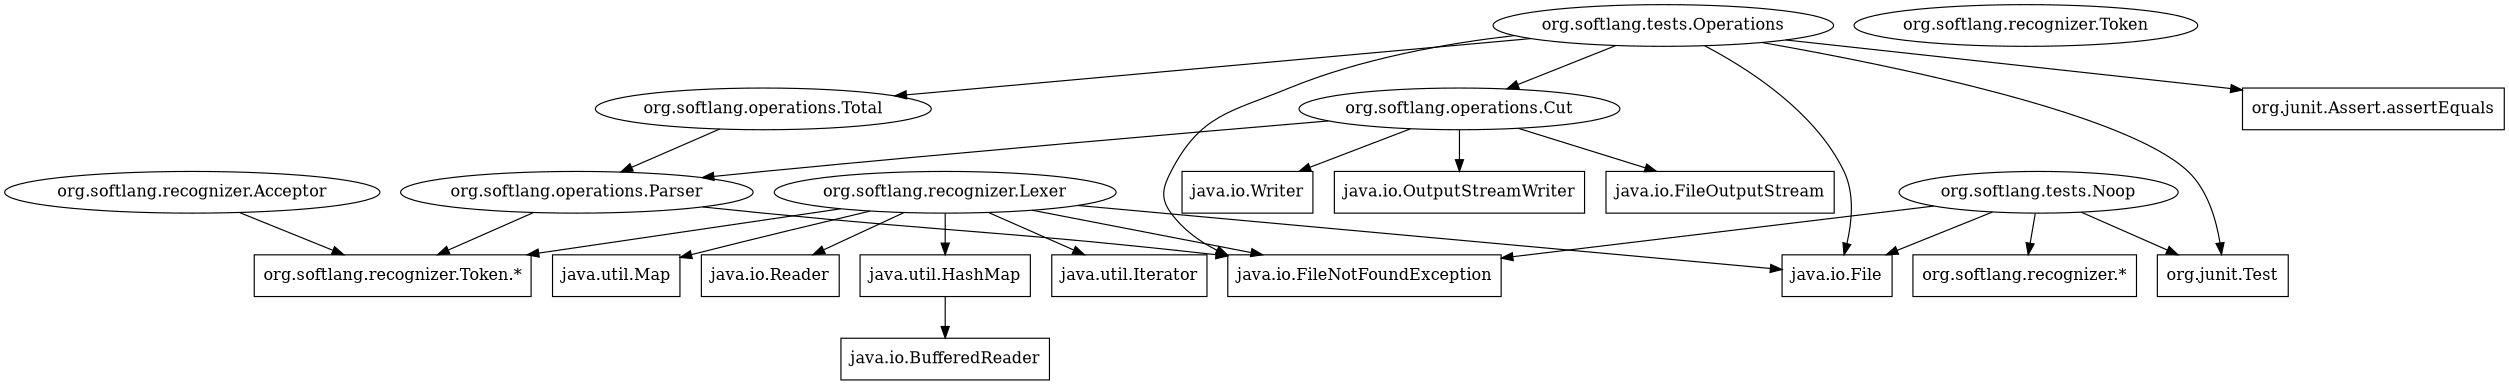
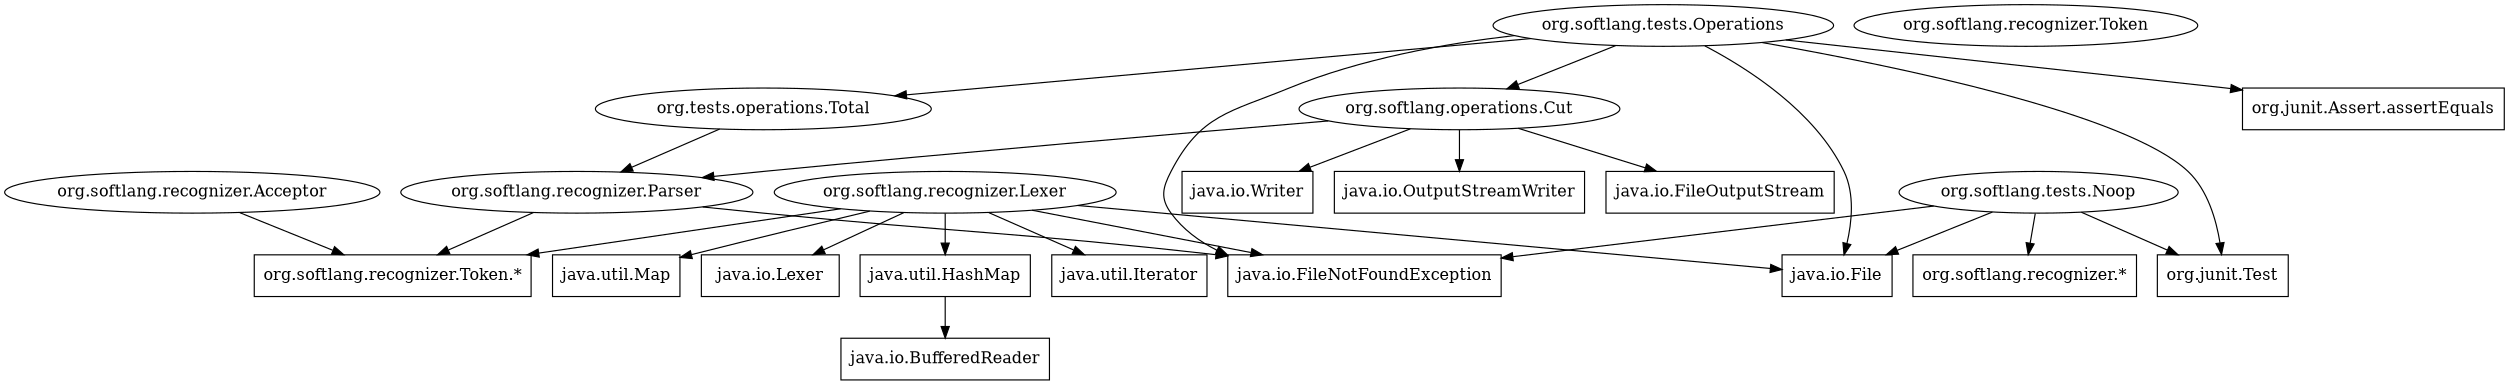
node "org.softlang.operations.Total": label "org.softlang.operations.Total" -> "org.tests.operations.Total"
node "org.softlang.operations.Parser": label "org.softlang.operations.Parser" -> "org.softlang.recognizer.Parser"
node "java.io.Reader": label "java.io.Reader" -> "java.io.Lexer"
